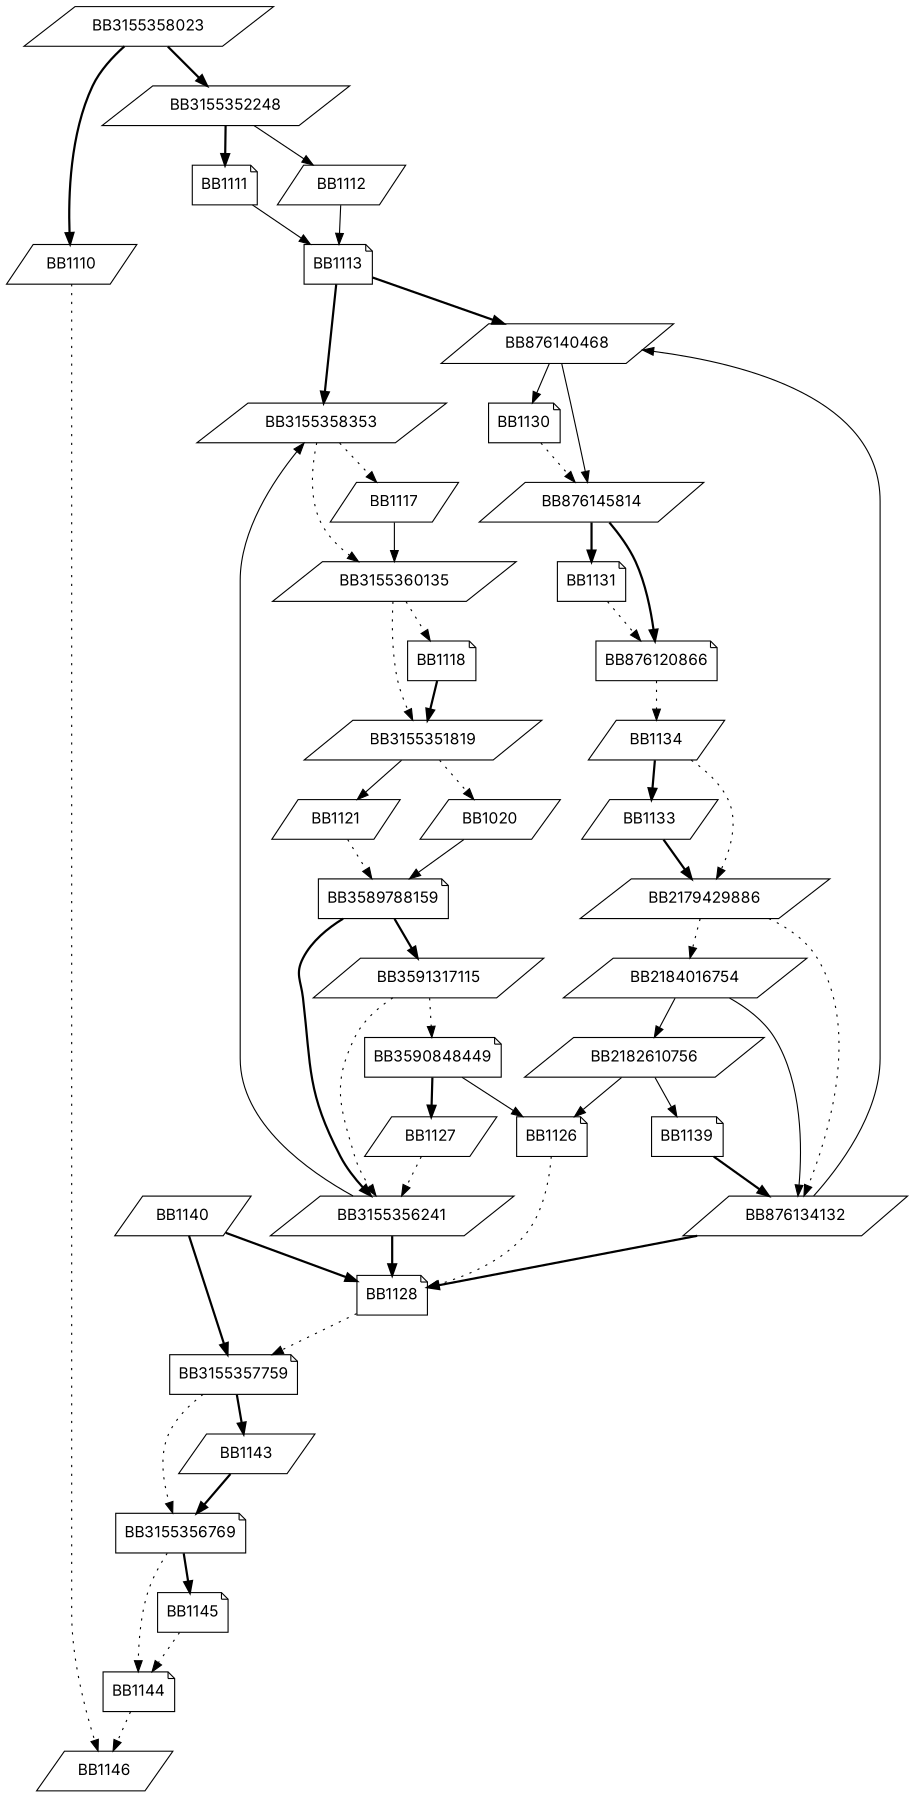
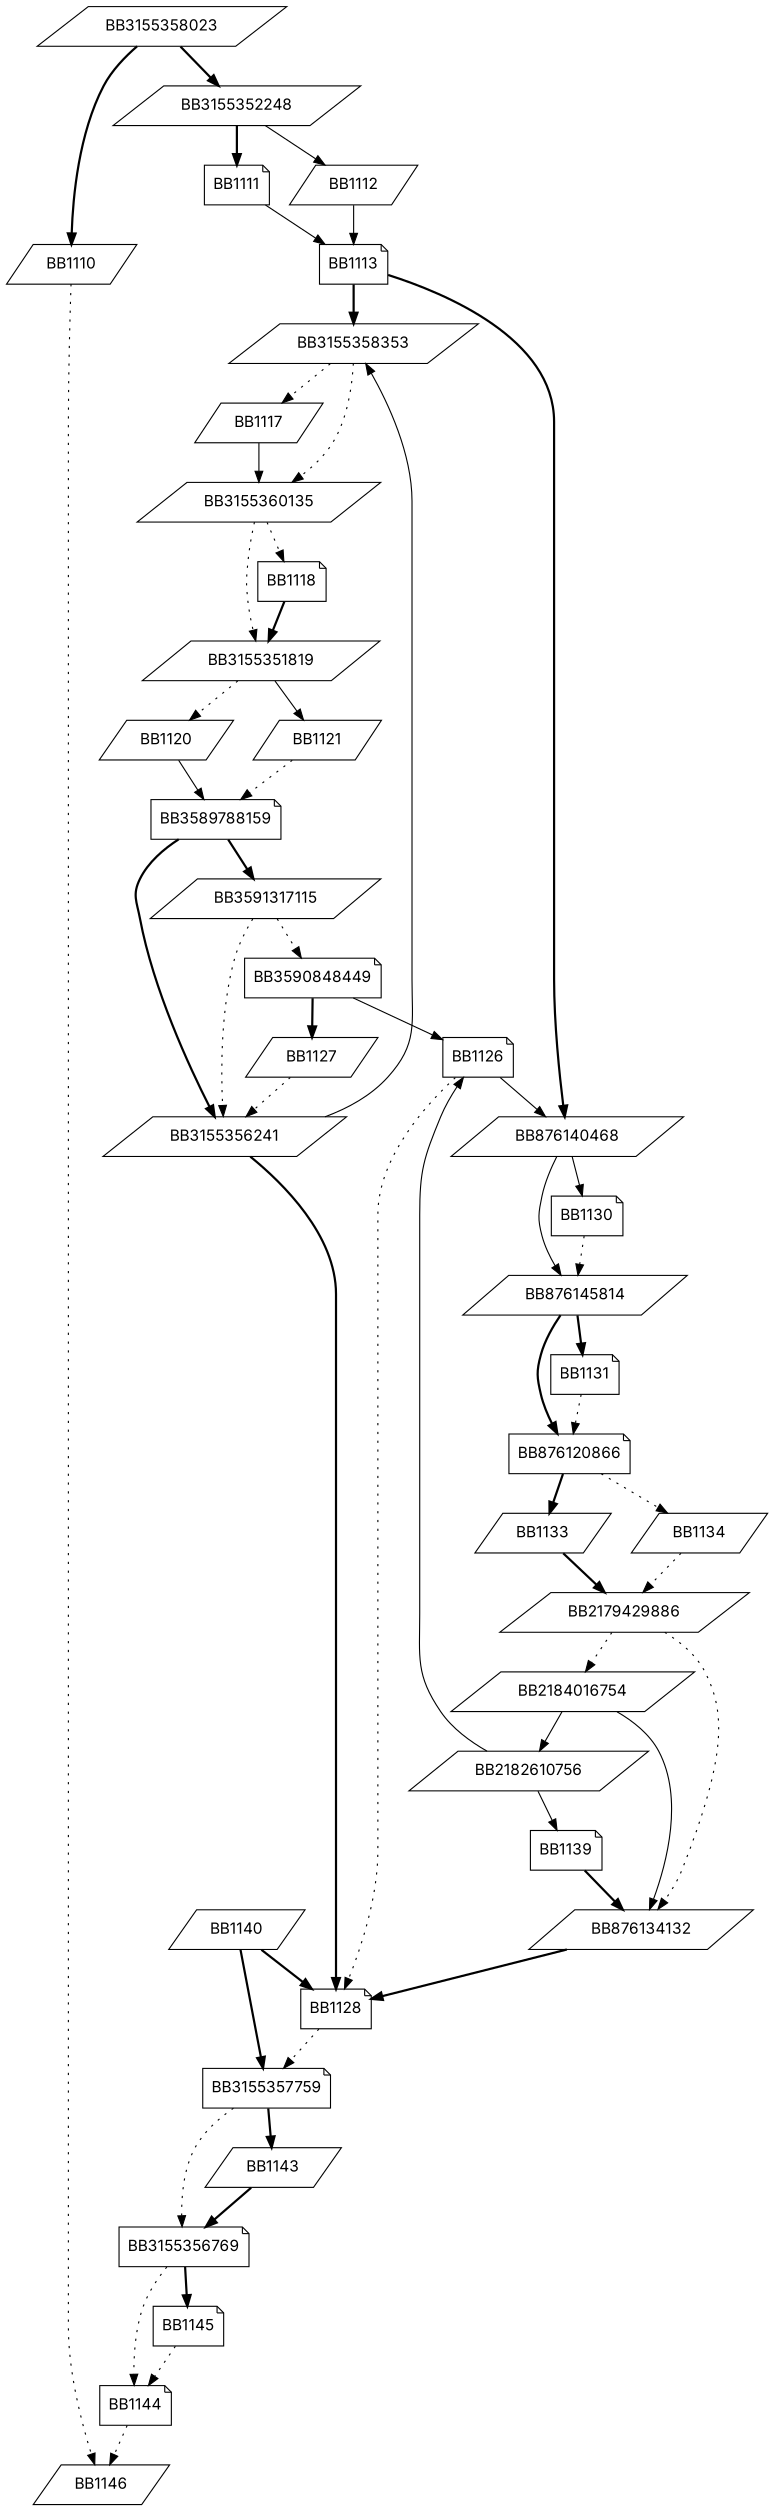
edge "BB876134132" -> "BB876140468": now "BB1126" -> "BB876140468"
edge "BB1134" -> "BB1133": now "BB876120866" -> "BB1133"
node "BB1020": label "BB1020" -> "BB1120"
